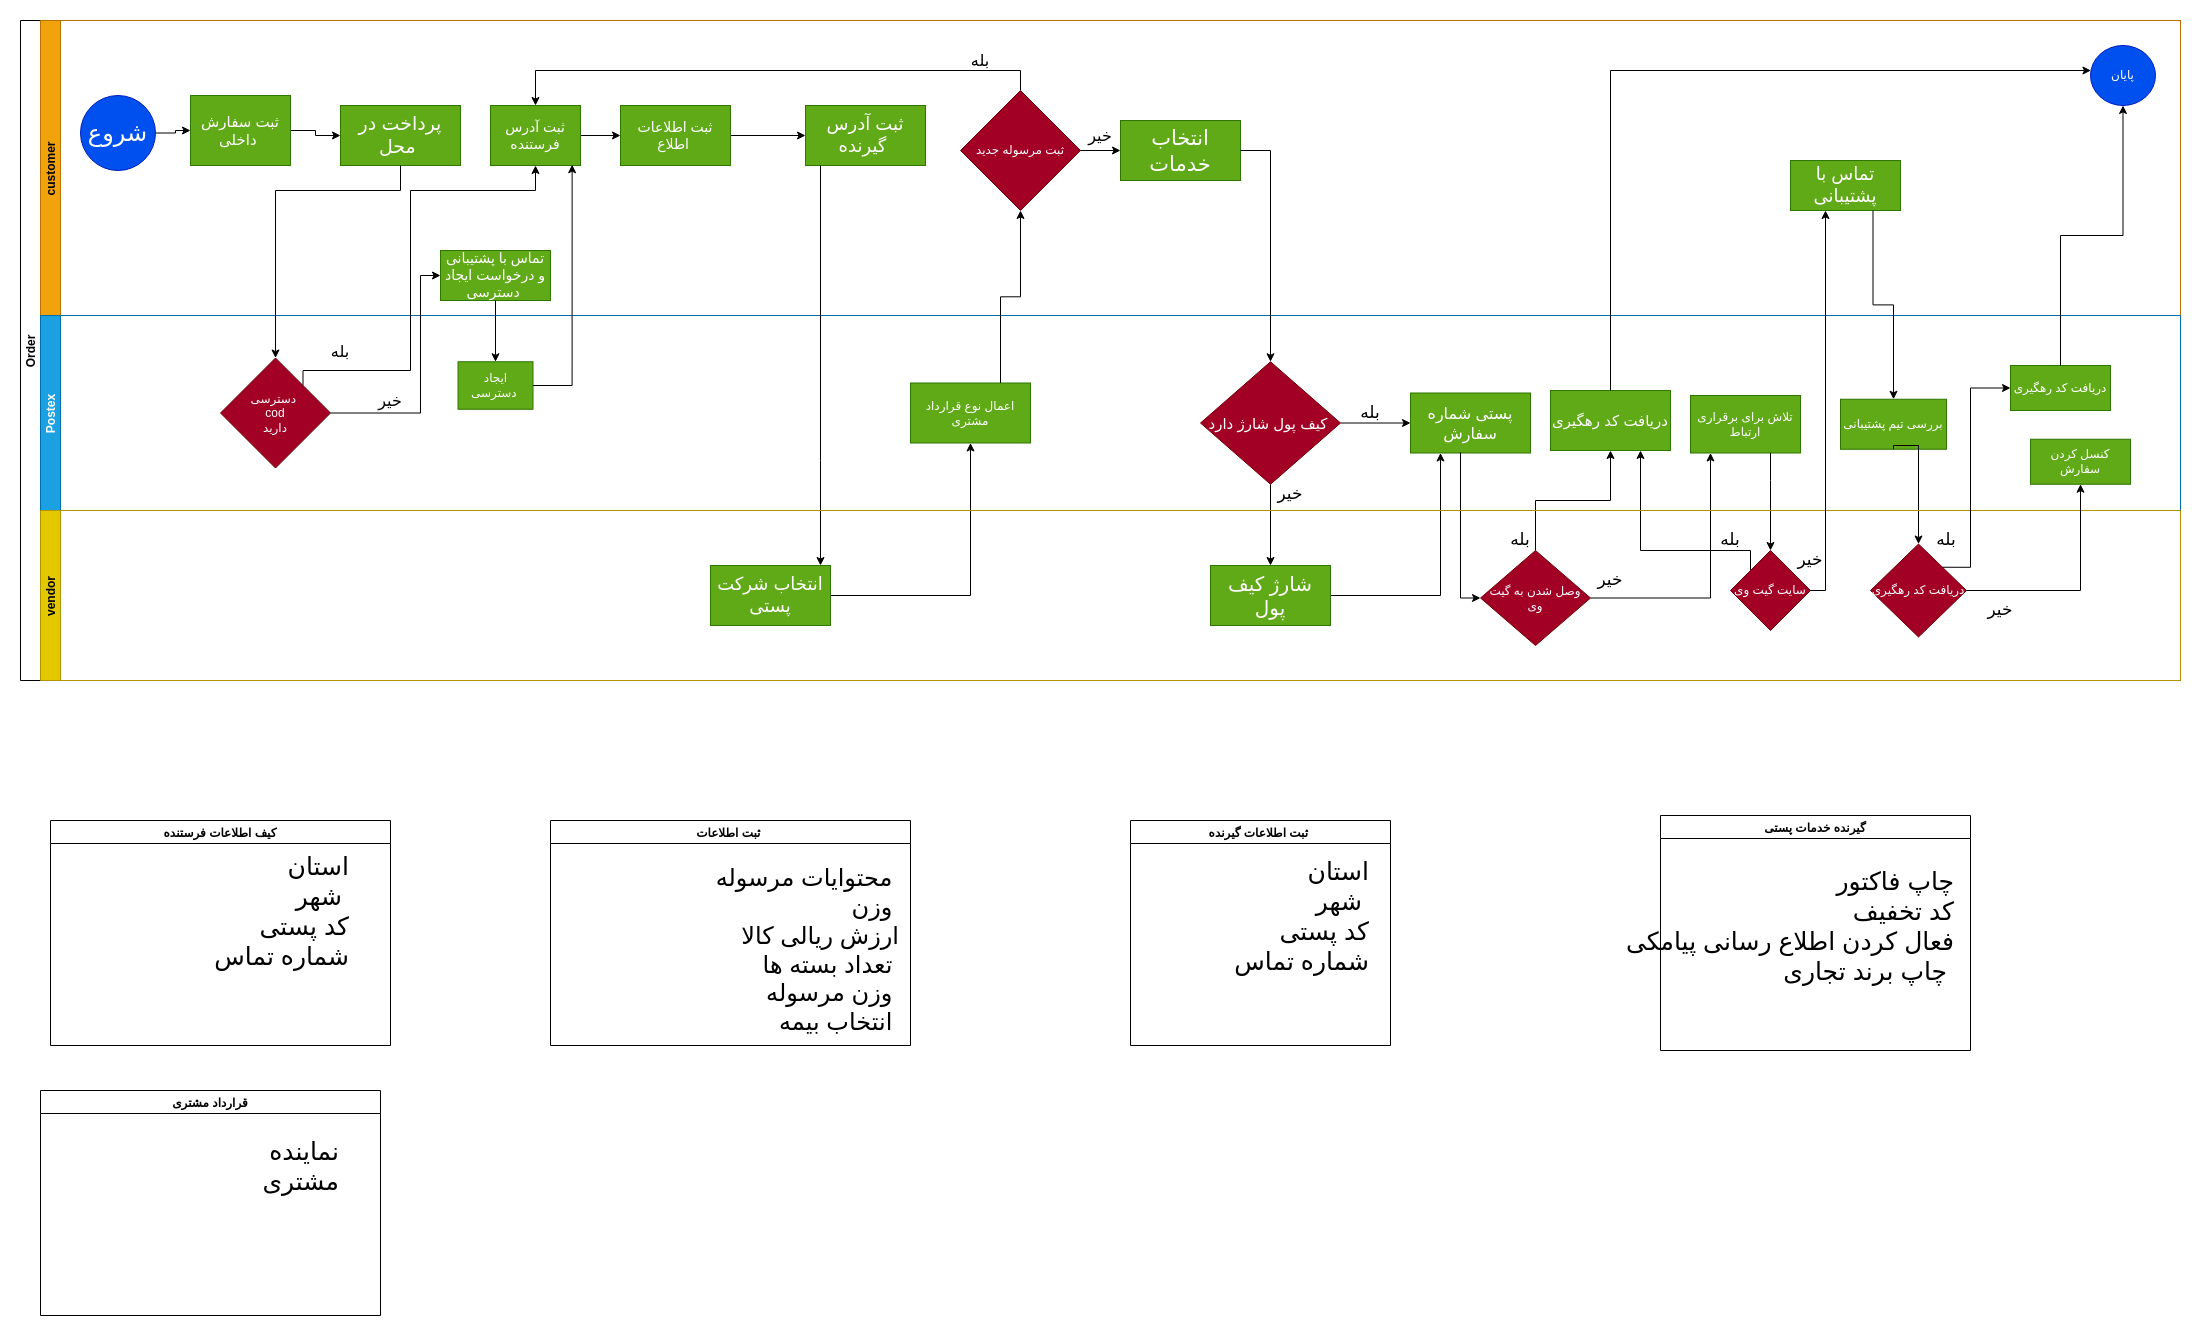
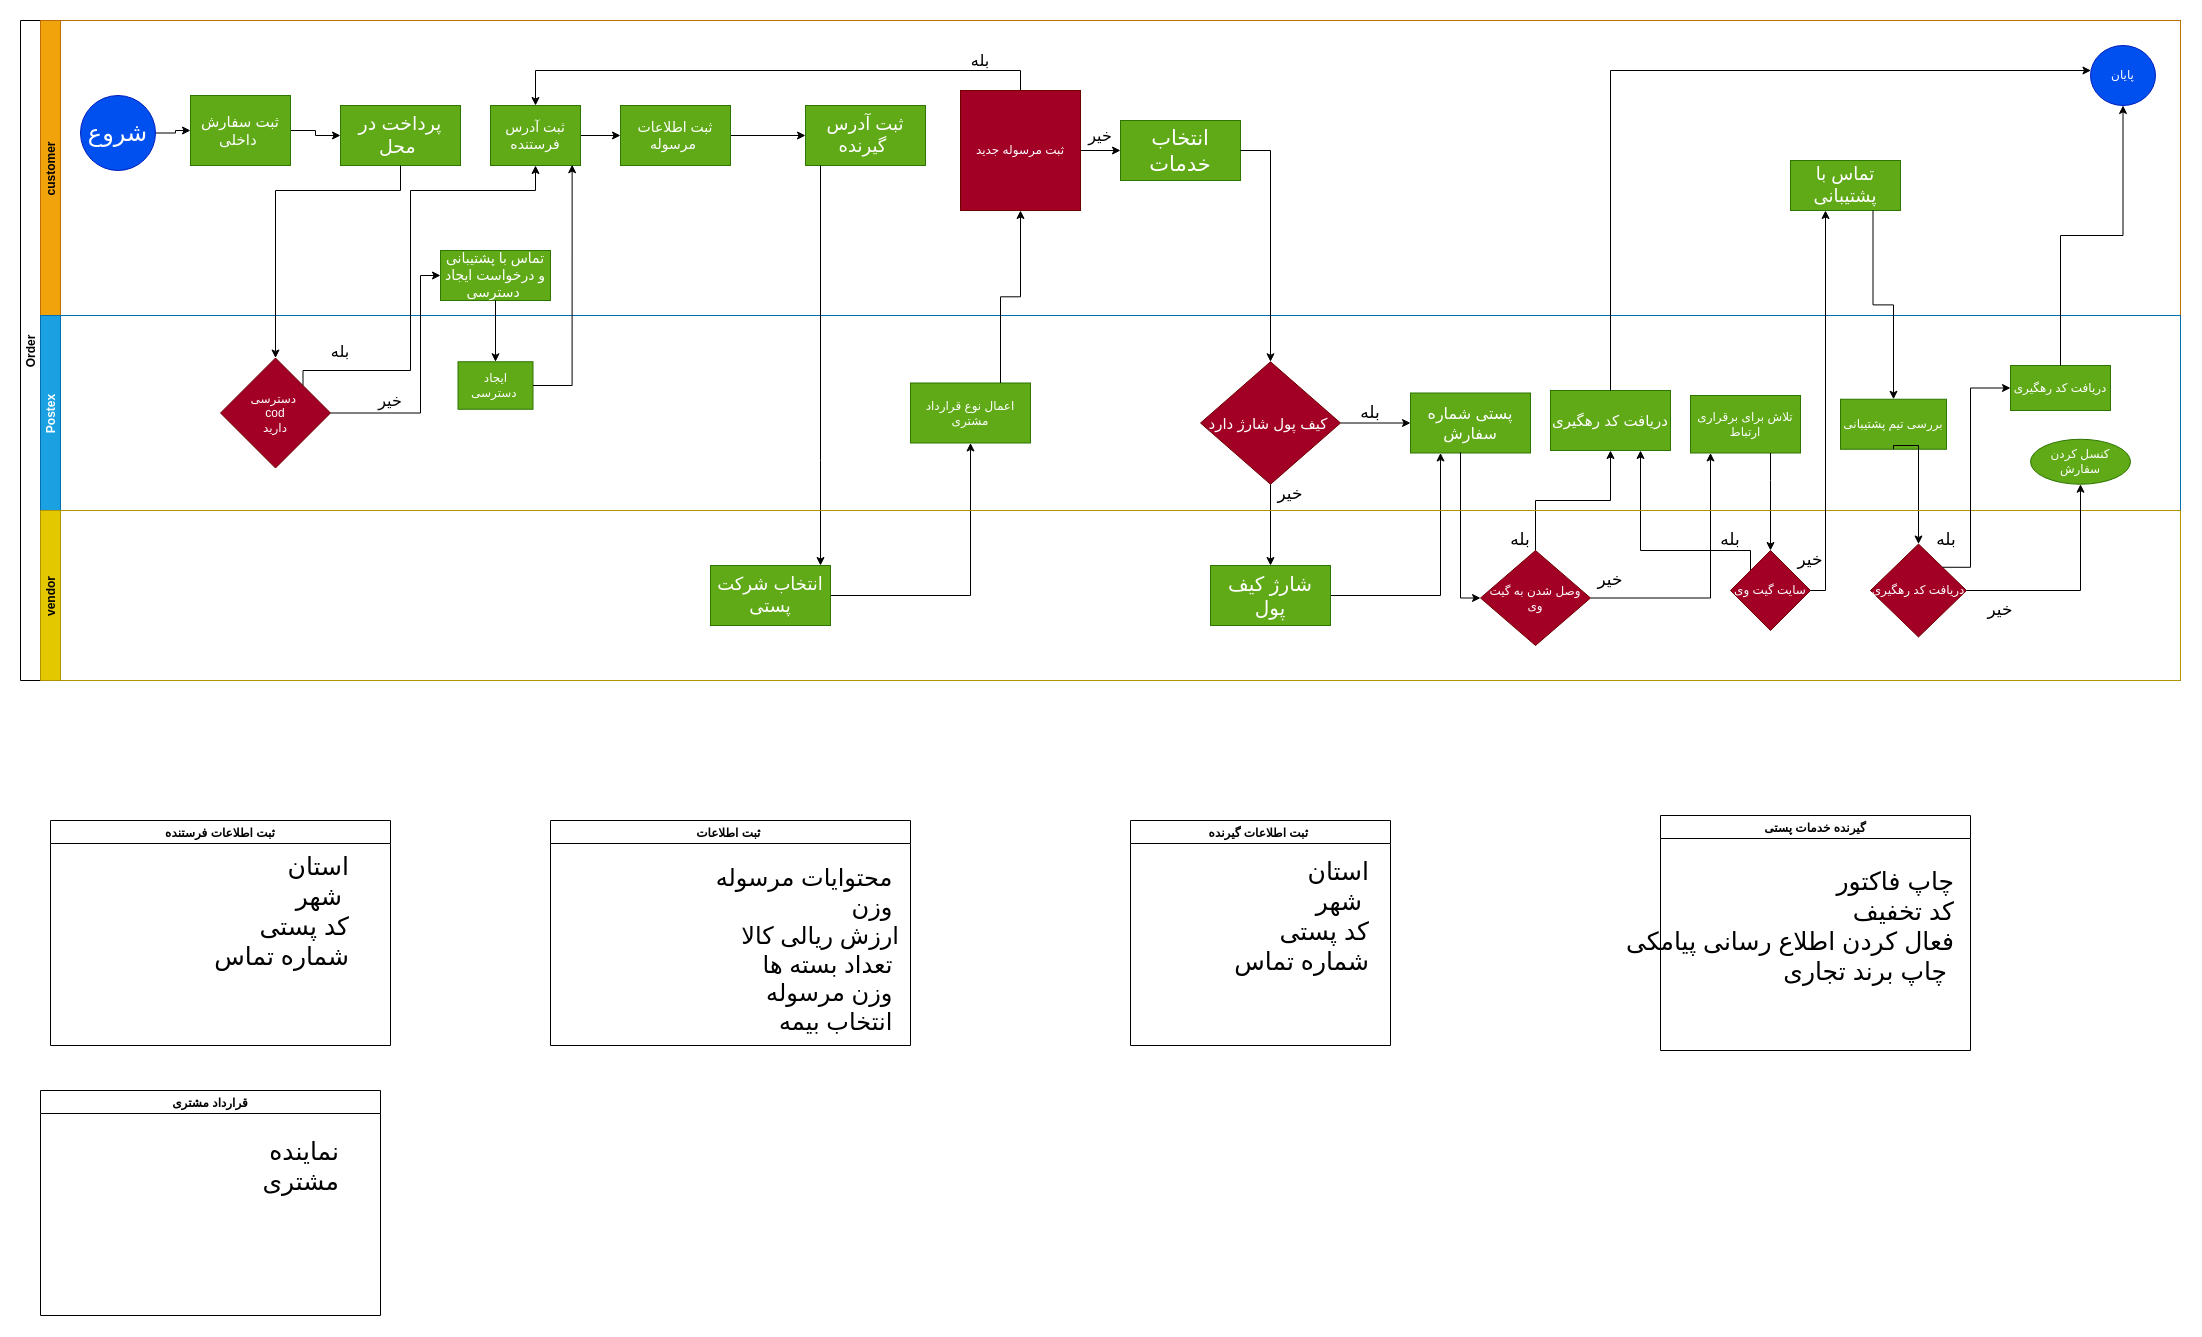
node "ثبت اطلاعات اطلاع": label "ثبت اطلاعات اطلاع" -> "ثبت اطلاعات مرسوله"
node "ثبت مرسوله جدید": shape diamond -> rectangle
node "کنسل کردن سفارش": shape rectangle -> ellipse
node "کیف اطلاعات فرستنده": label "کیف اطلاعات فرستنده" -> "ثبت اطلاعات فرستنده"
